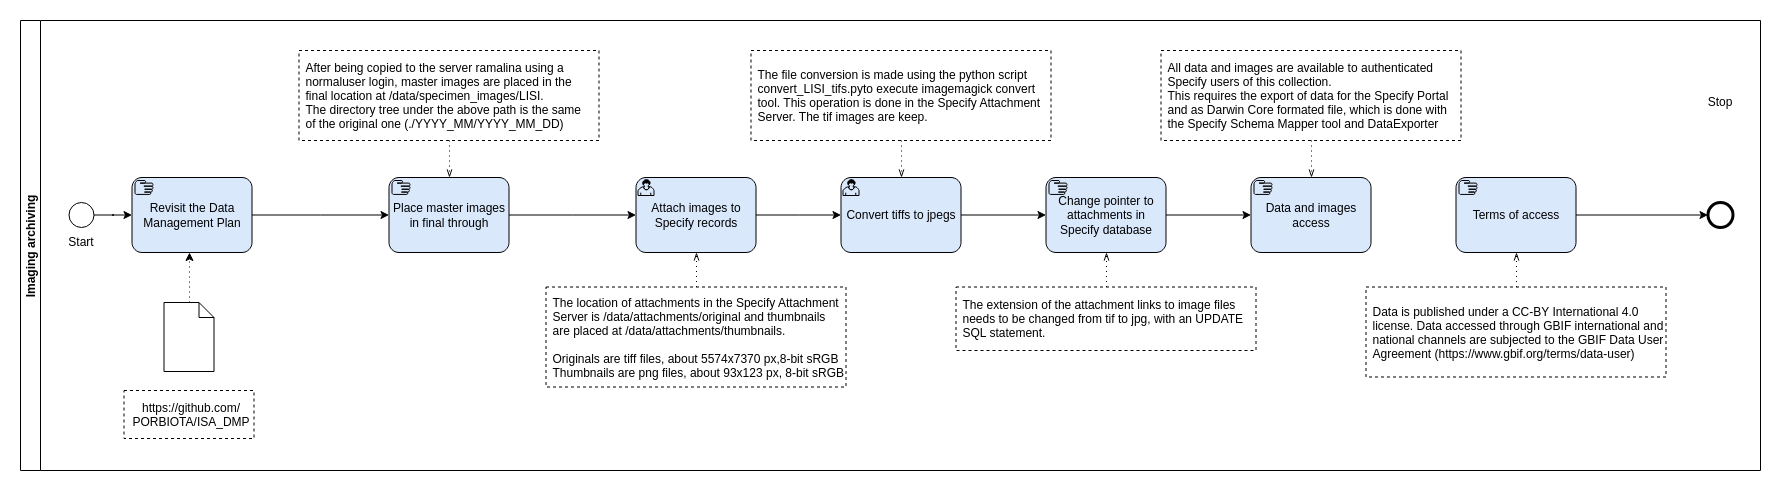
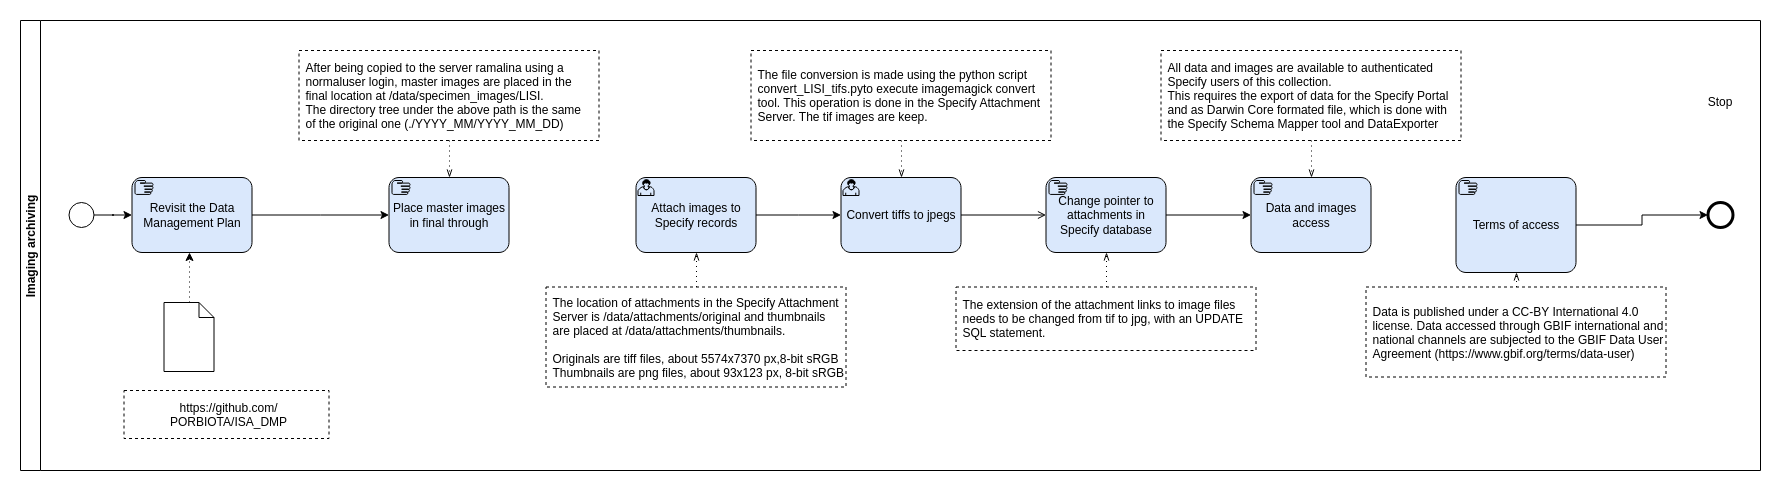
edge "Place master images in final through" -> "Attach images to Specify records": removed
edge "Convert tiffs to jpegs" -> "Change pointer to attachments in Specify database": arrowhead classic -> open
node "Terms of access": size 120x75 -> 120x95
node "Start": removed
node "https://github.com/ PORBIOTA/ISA_DMP": size 130x48 -> 205x48
